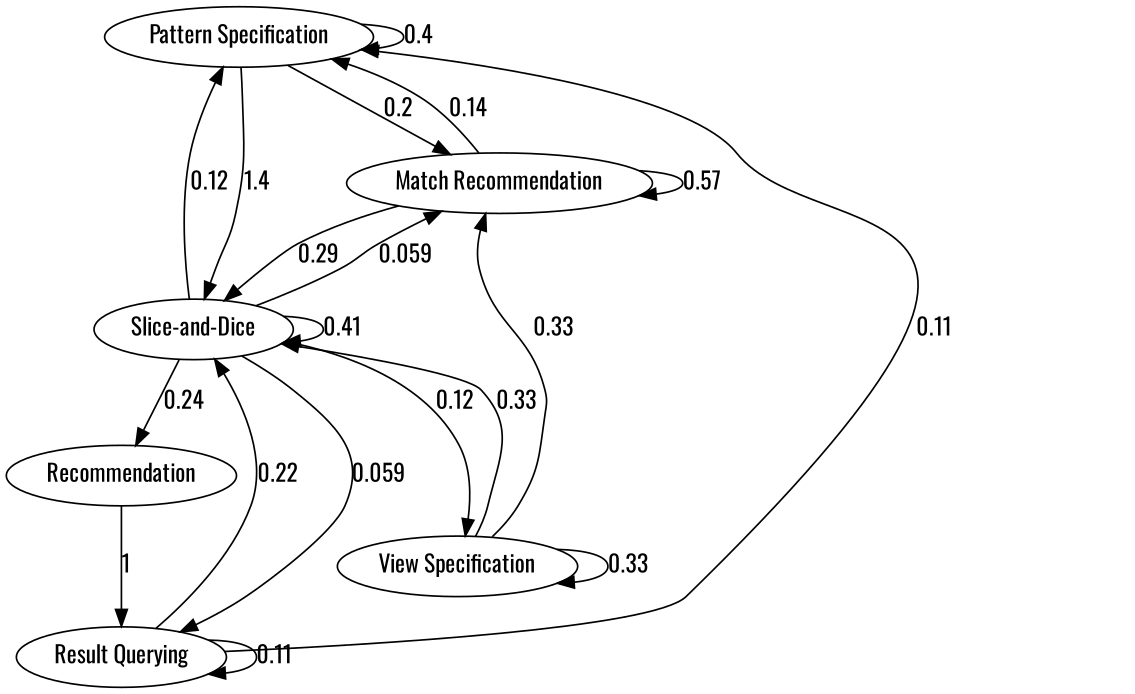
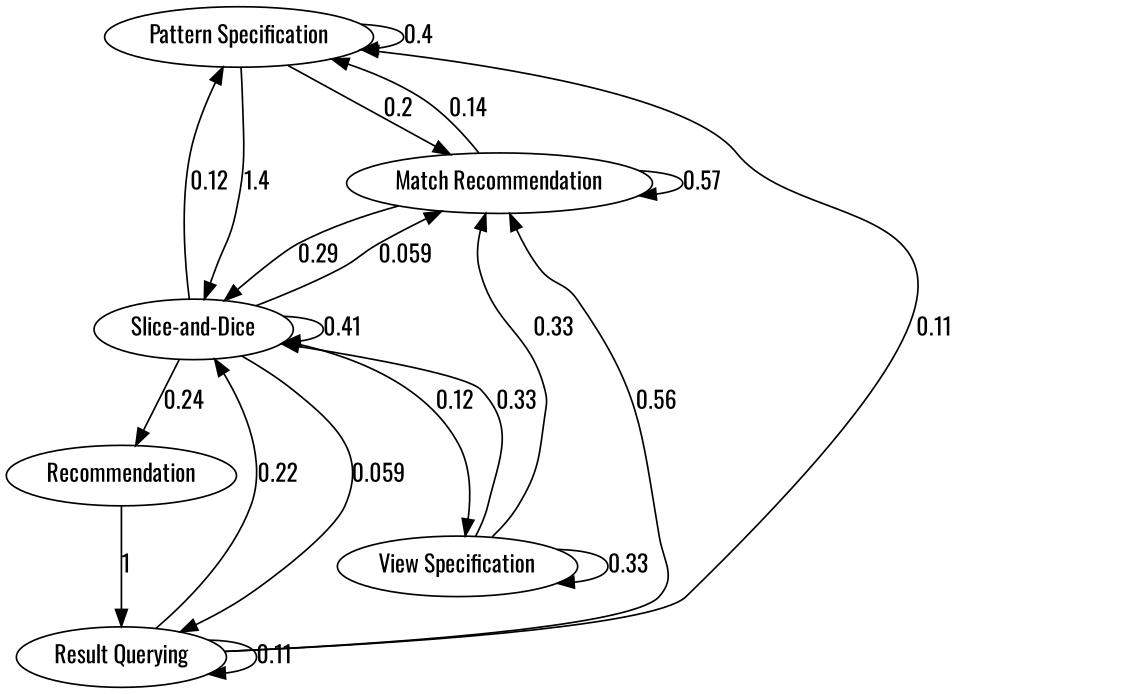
edge "Result Querying" -> "Match Recommendation": added, label "0.56"
